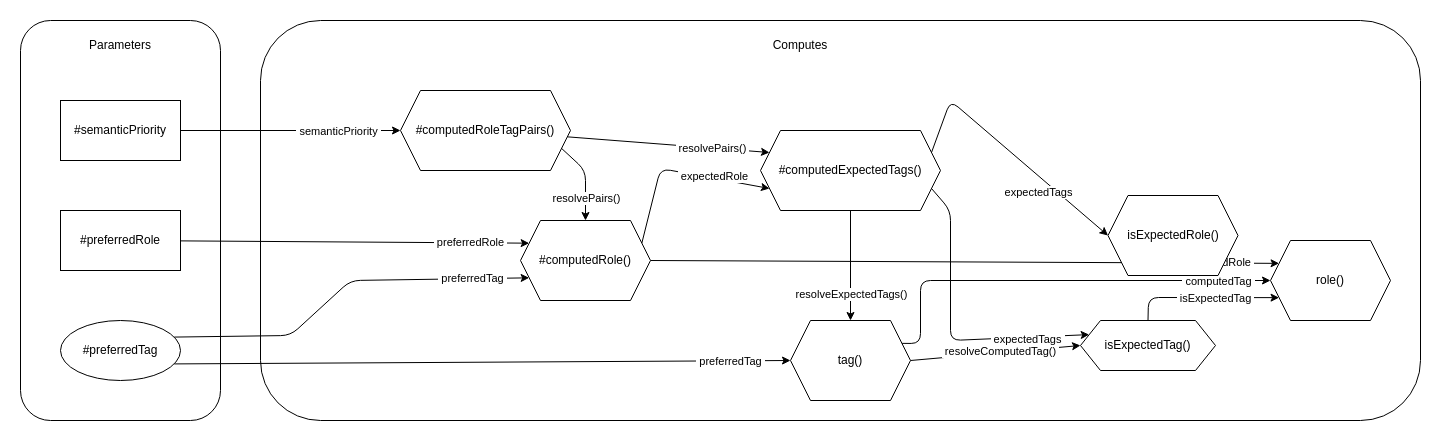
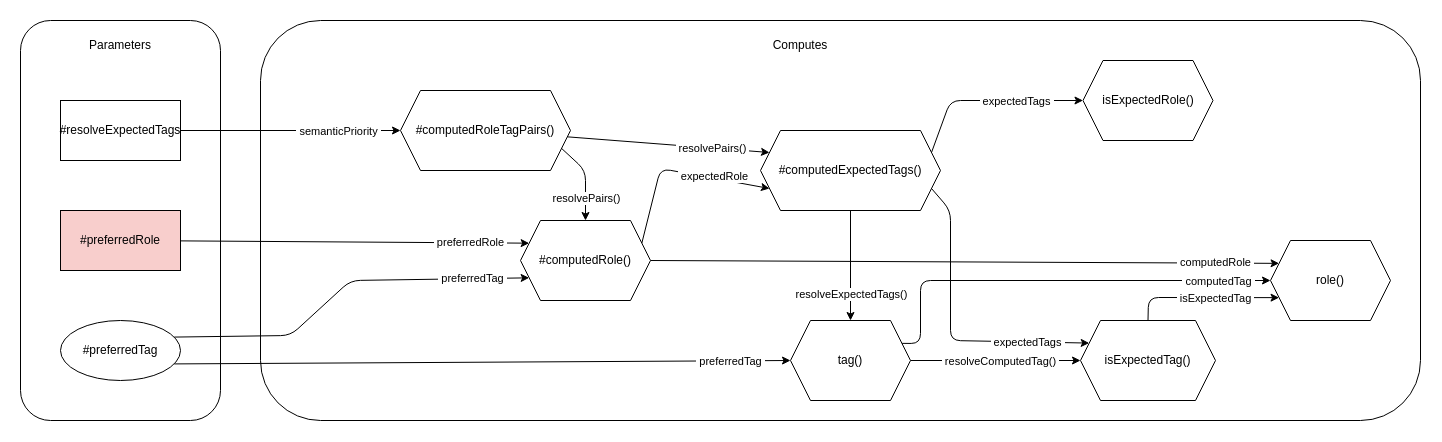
node "#semanticPriority": label "#semanticPriority" -> "#resolveExpectedTags"
node "isExpectedRole()": moved (1173, 236) -> (1148, 101)
node "#preferredRole": fillcolor #ffffff -> #f8cecc
node "isExpectedTag()": size 135x50 -> 135x80
